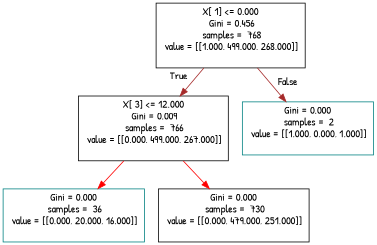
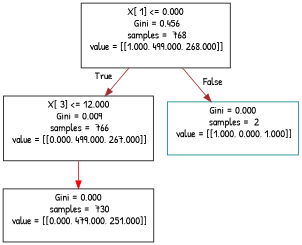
node "Gini = 0.000 samples =  36 value = [[0.000, 20.000, 16.000]]": removed
